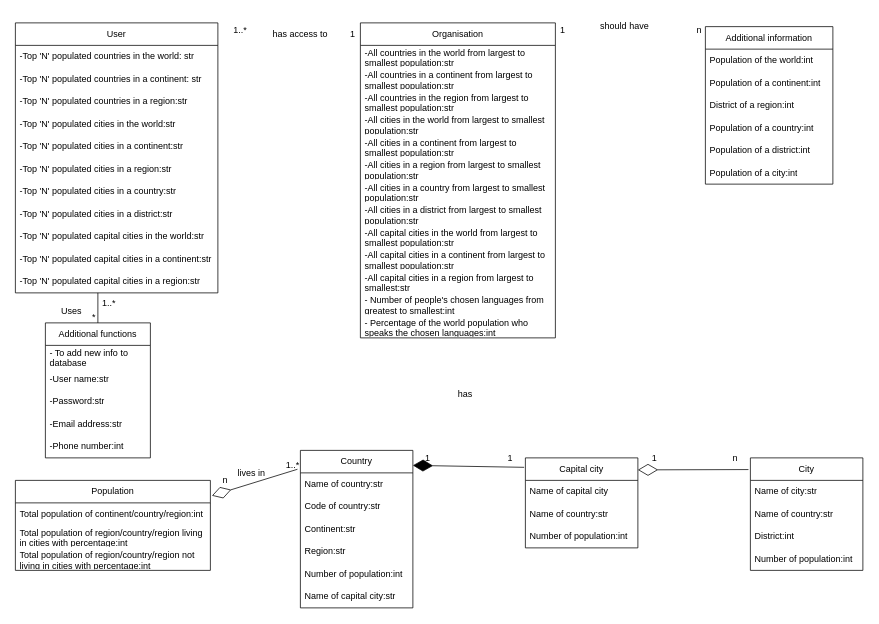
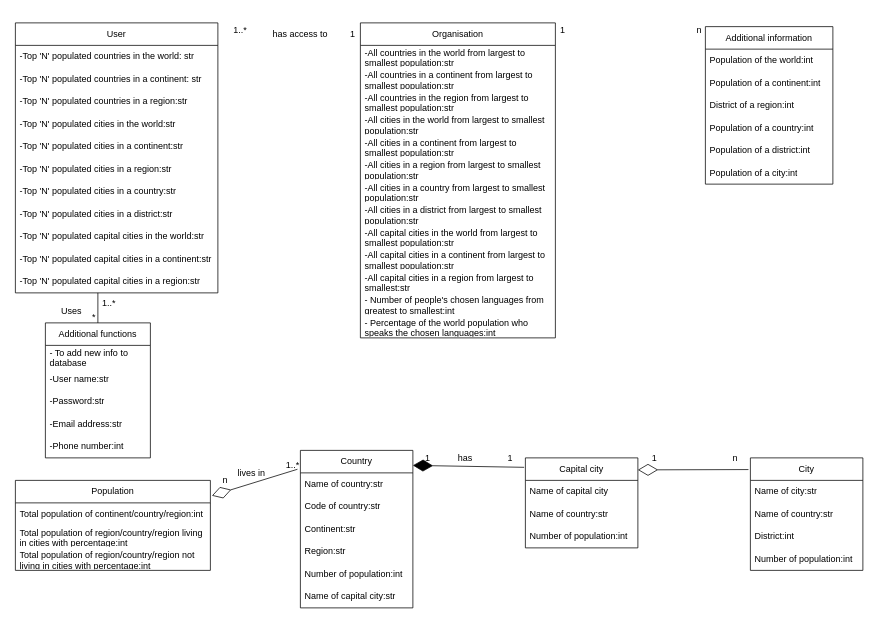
node "should have": removed
node "has": moved (465, 394) -> (465, 458)
